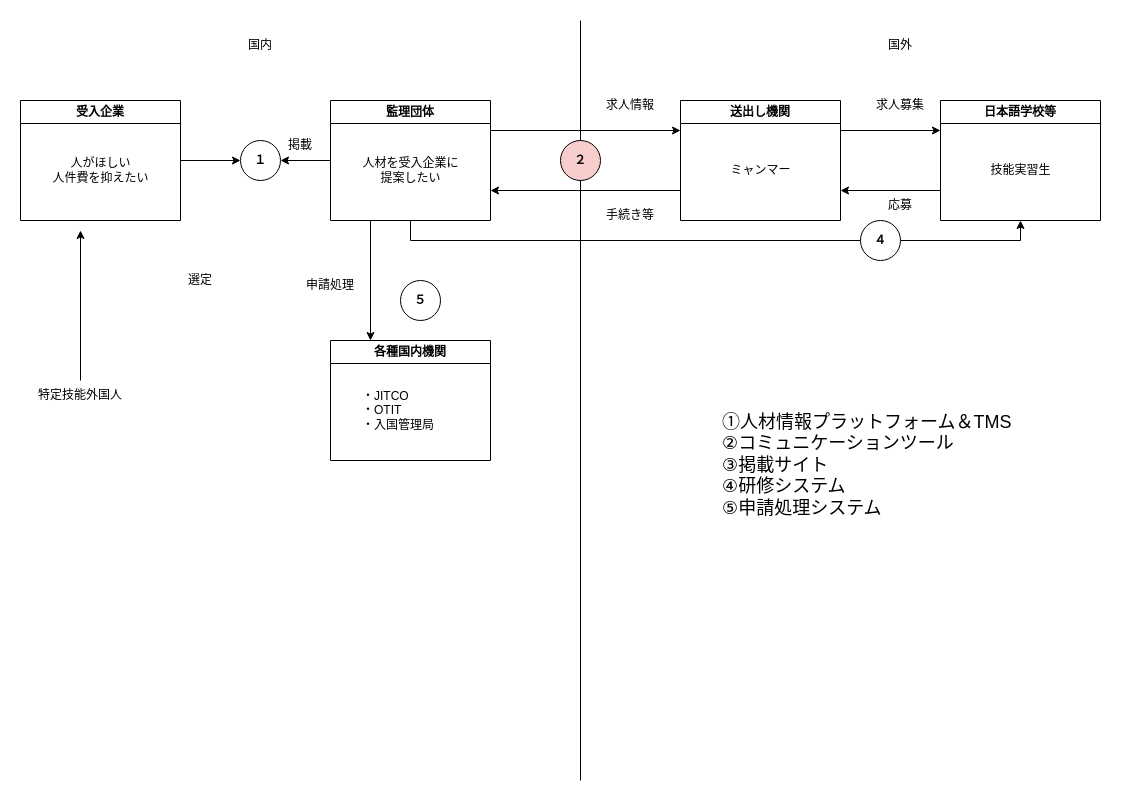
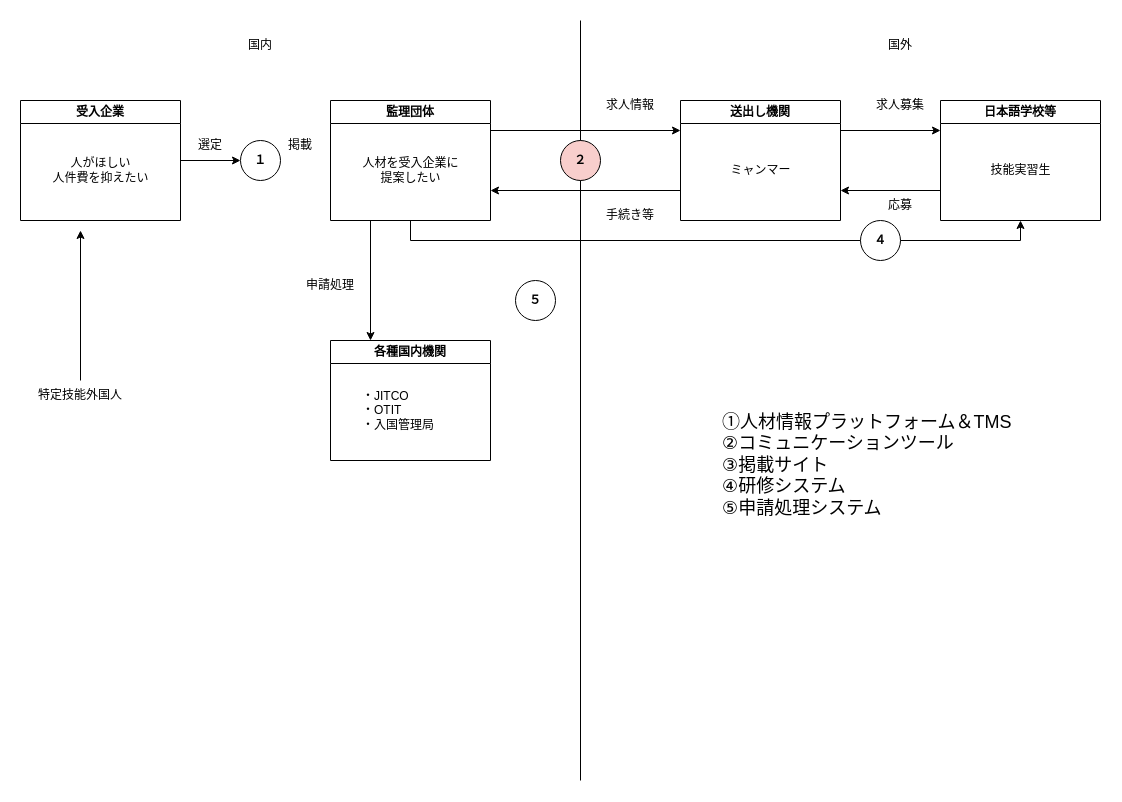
edge "監理団体" -> "１": removed
node "選定": moved (201, 281) -> (211, 146)
node "５": moved (421, 301) -> (536, 301)
